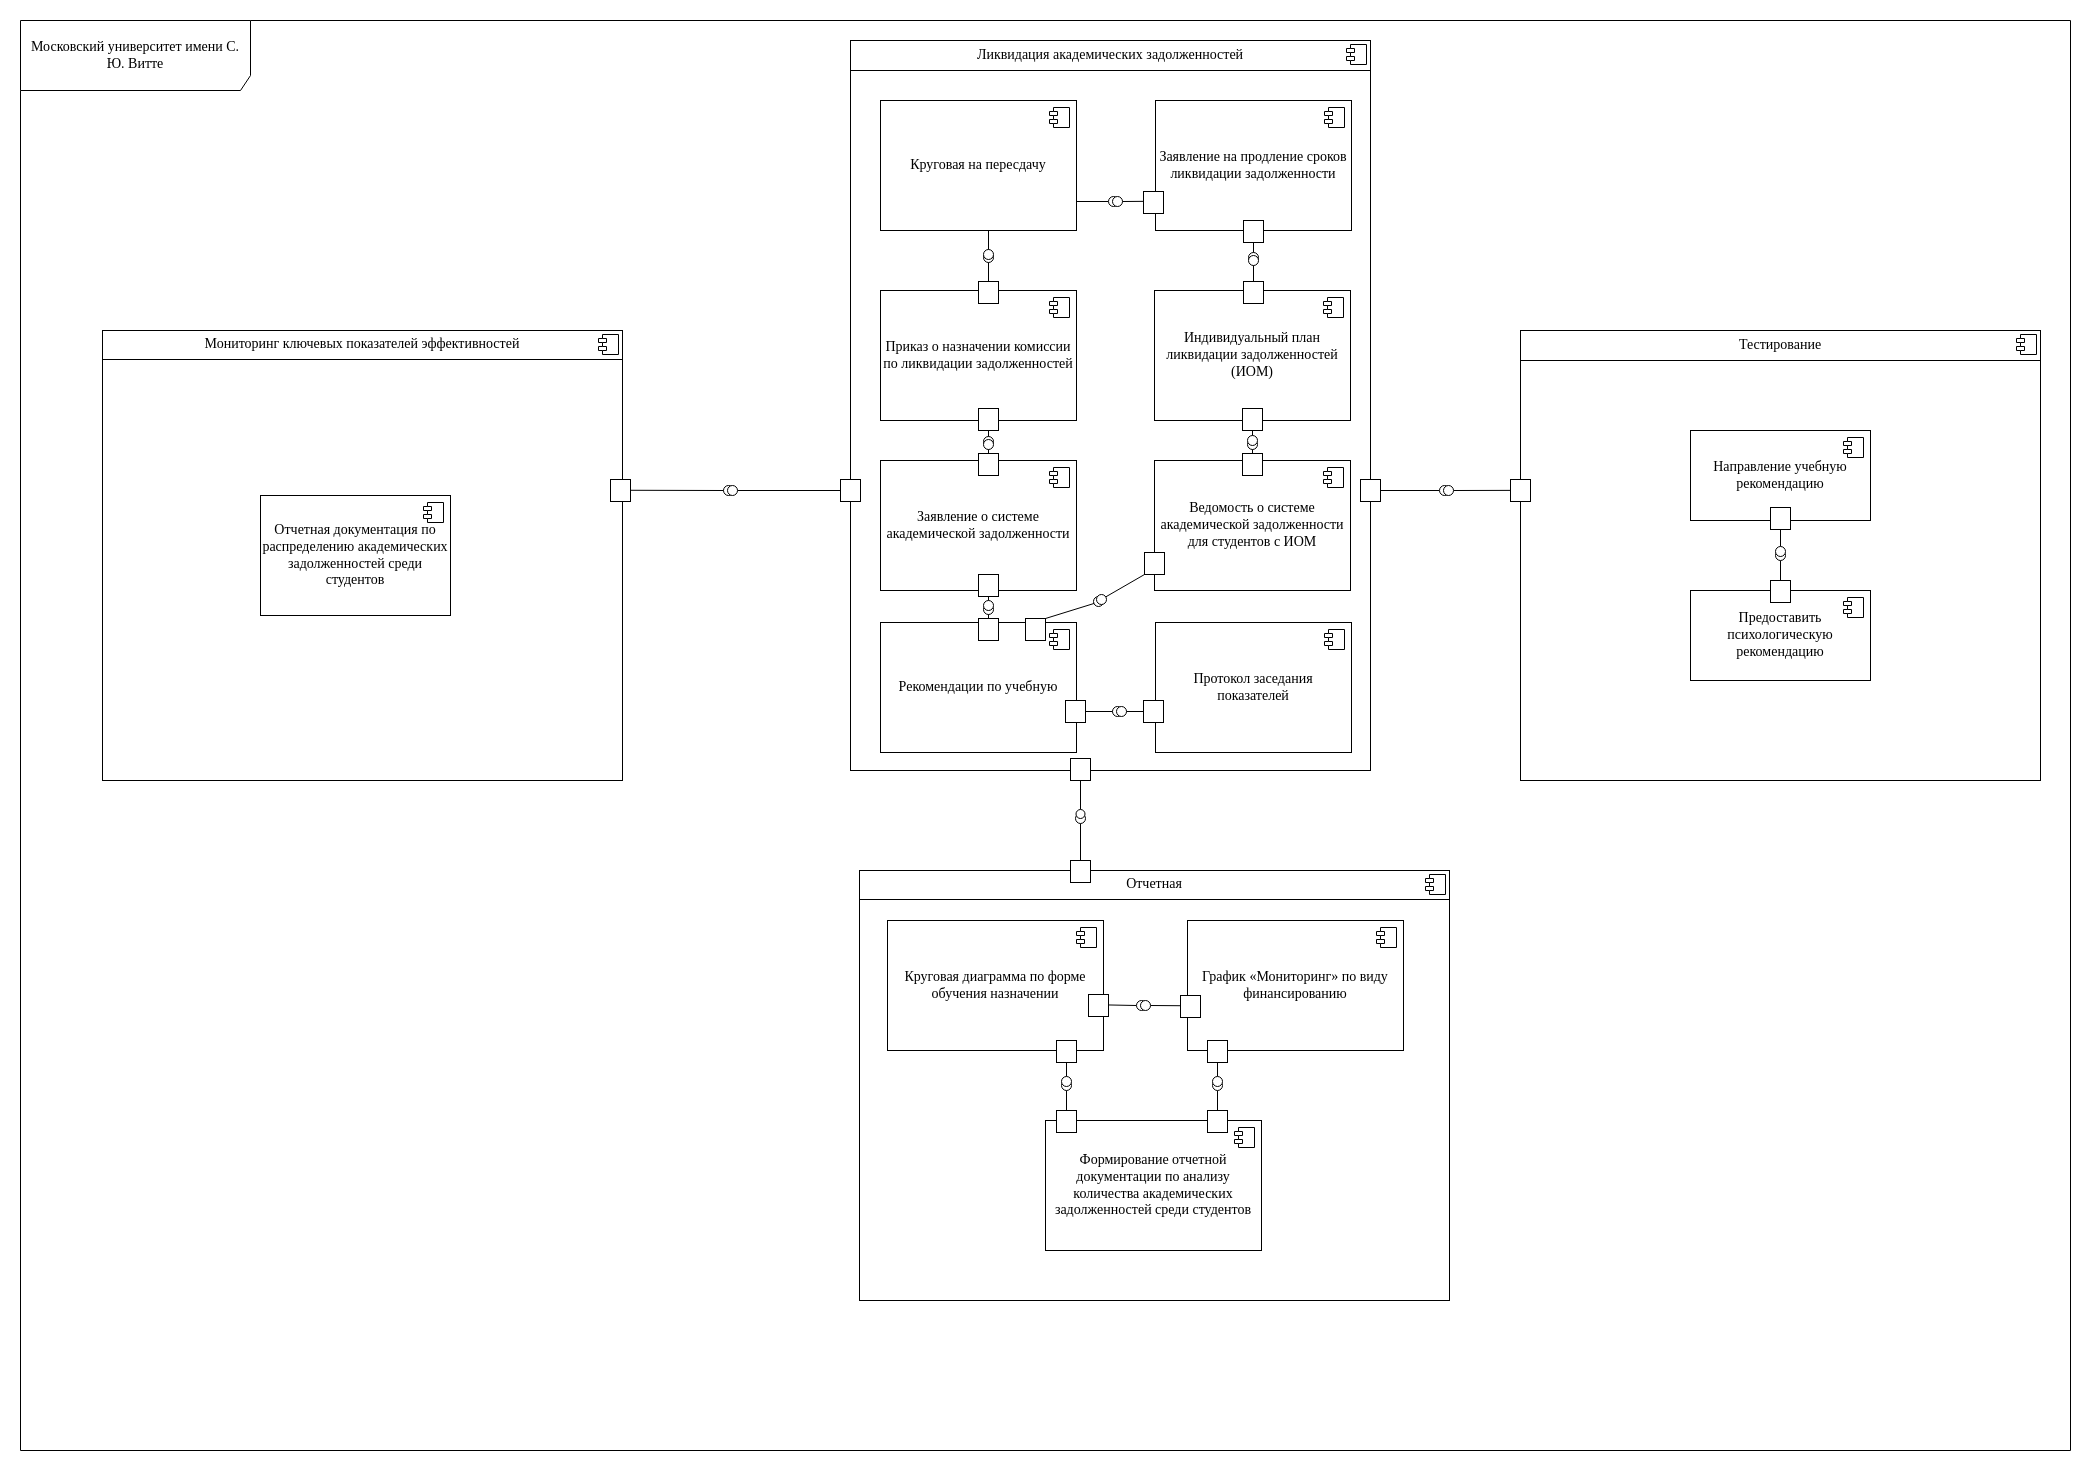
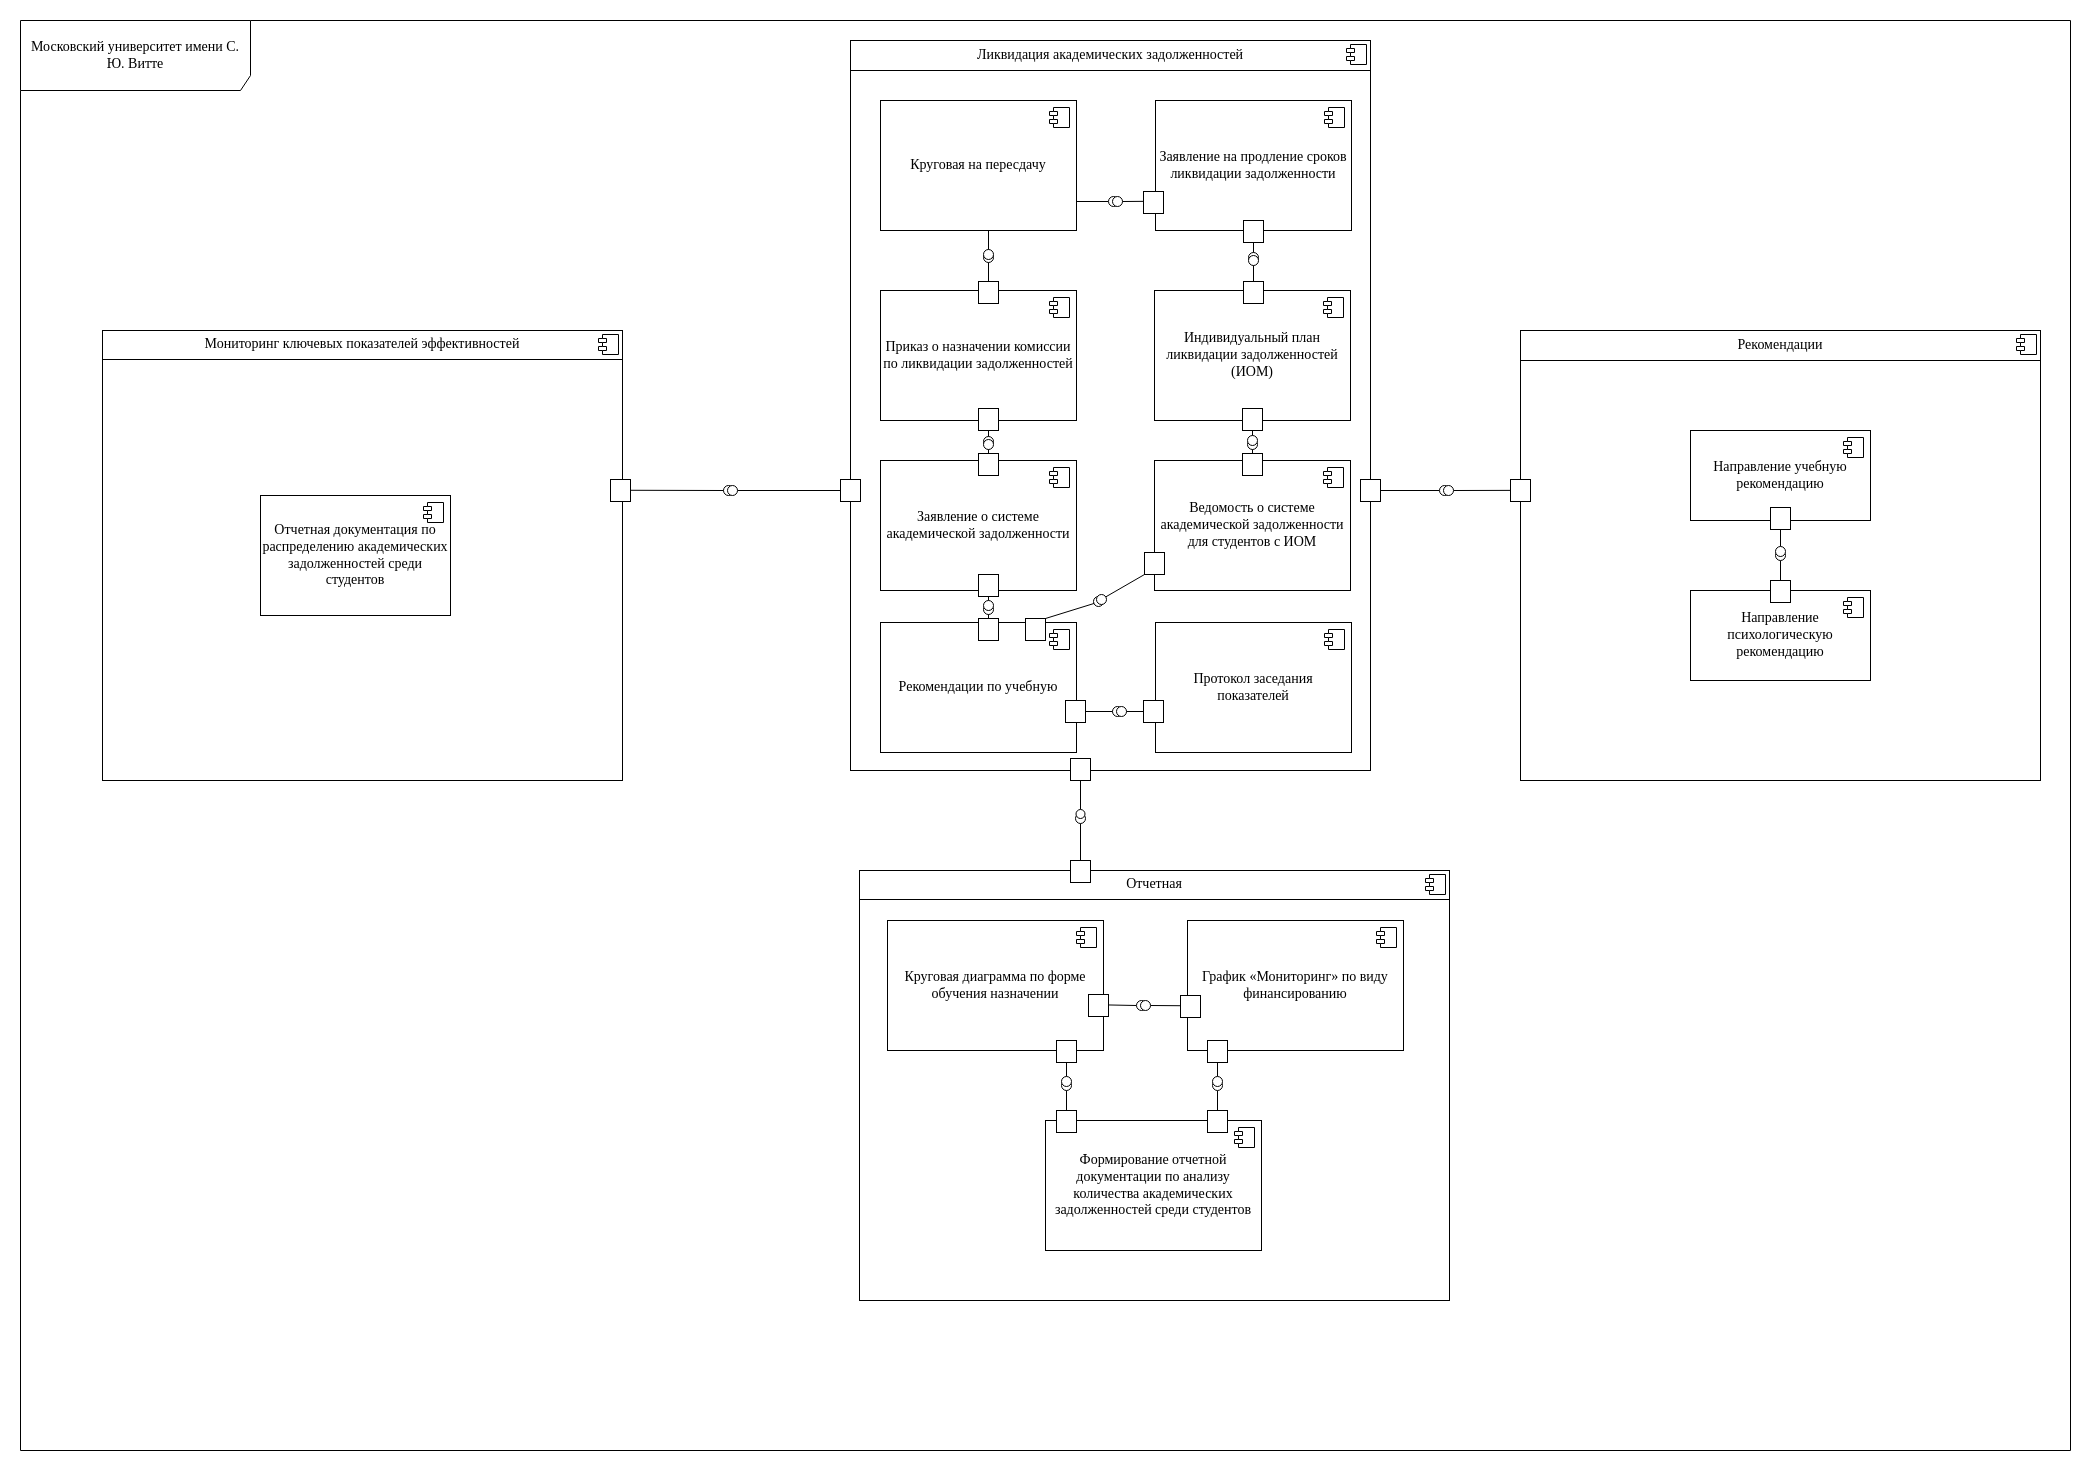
node "Тестирование": label "Тестирование" -> "Рекомендации"
node "Предоставить психологическую рекомендацию": label "Предоставить психологическую рекомендацию" -> "Направление психологическую рекомендацию"
